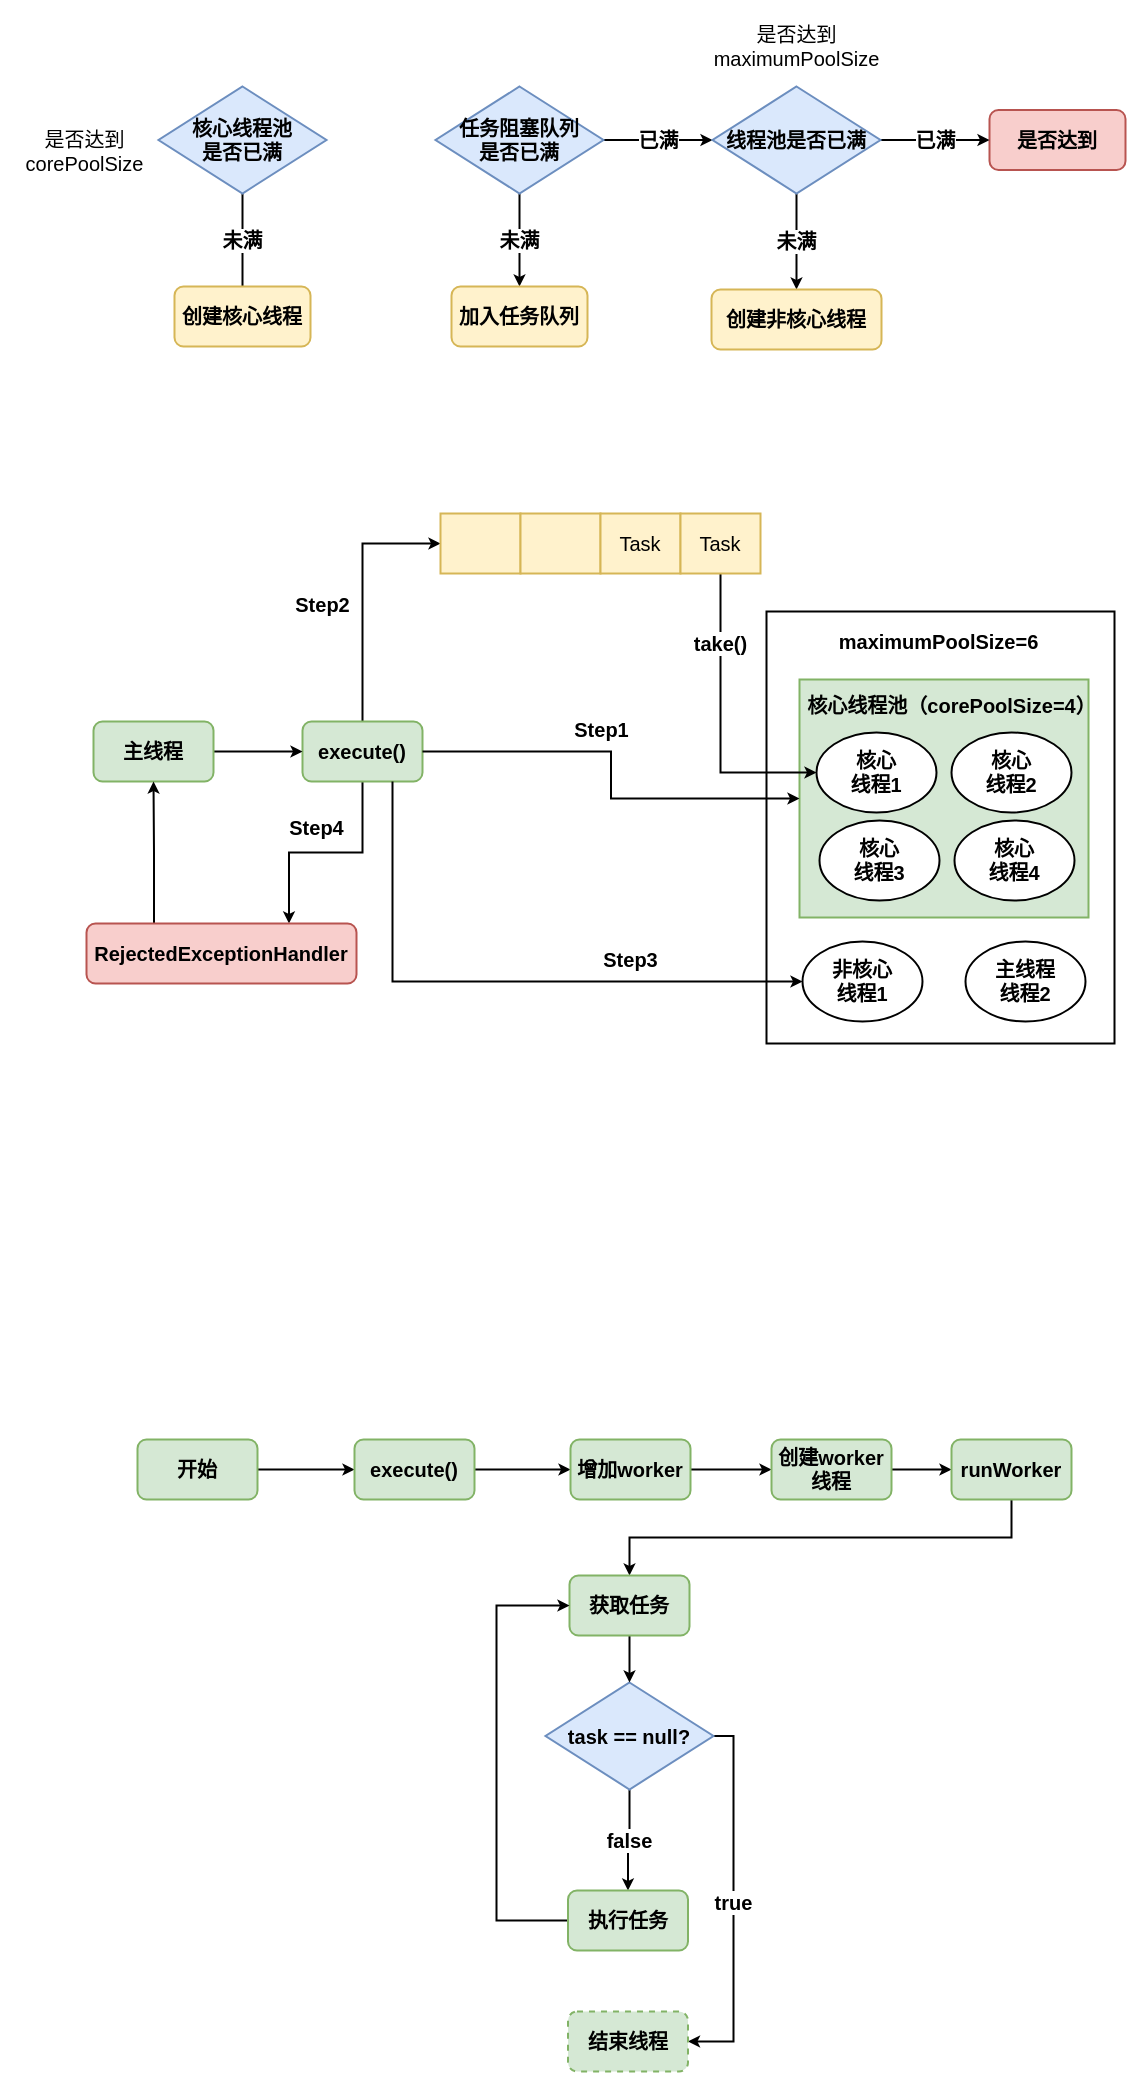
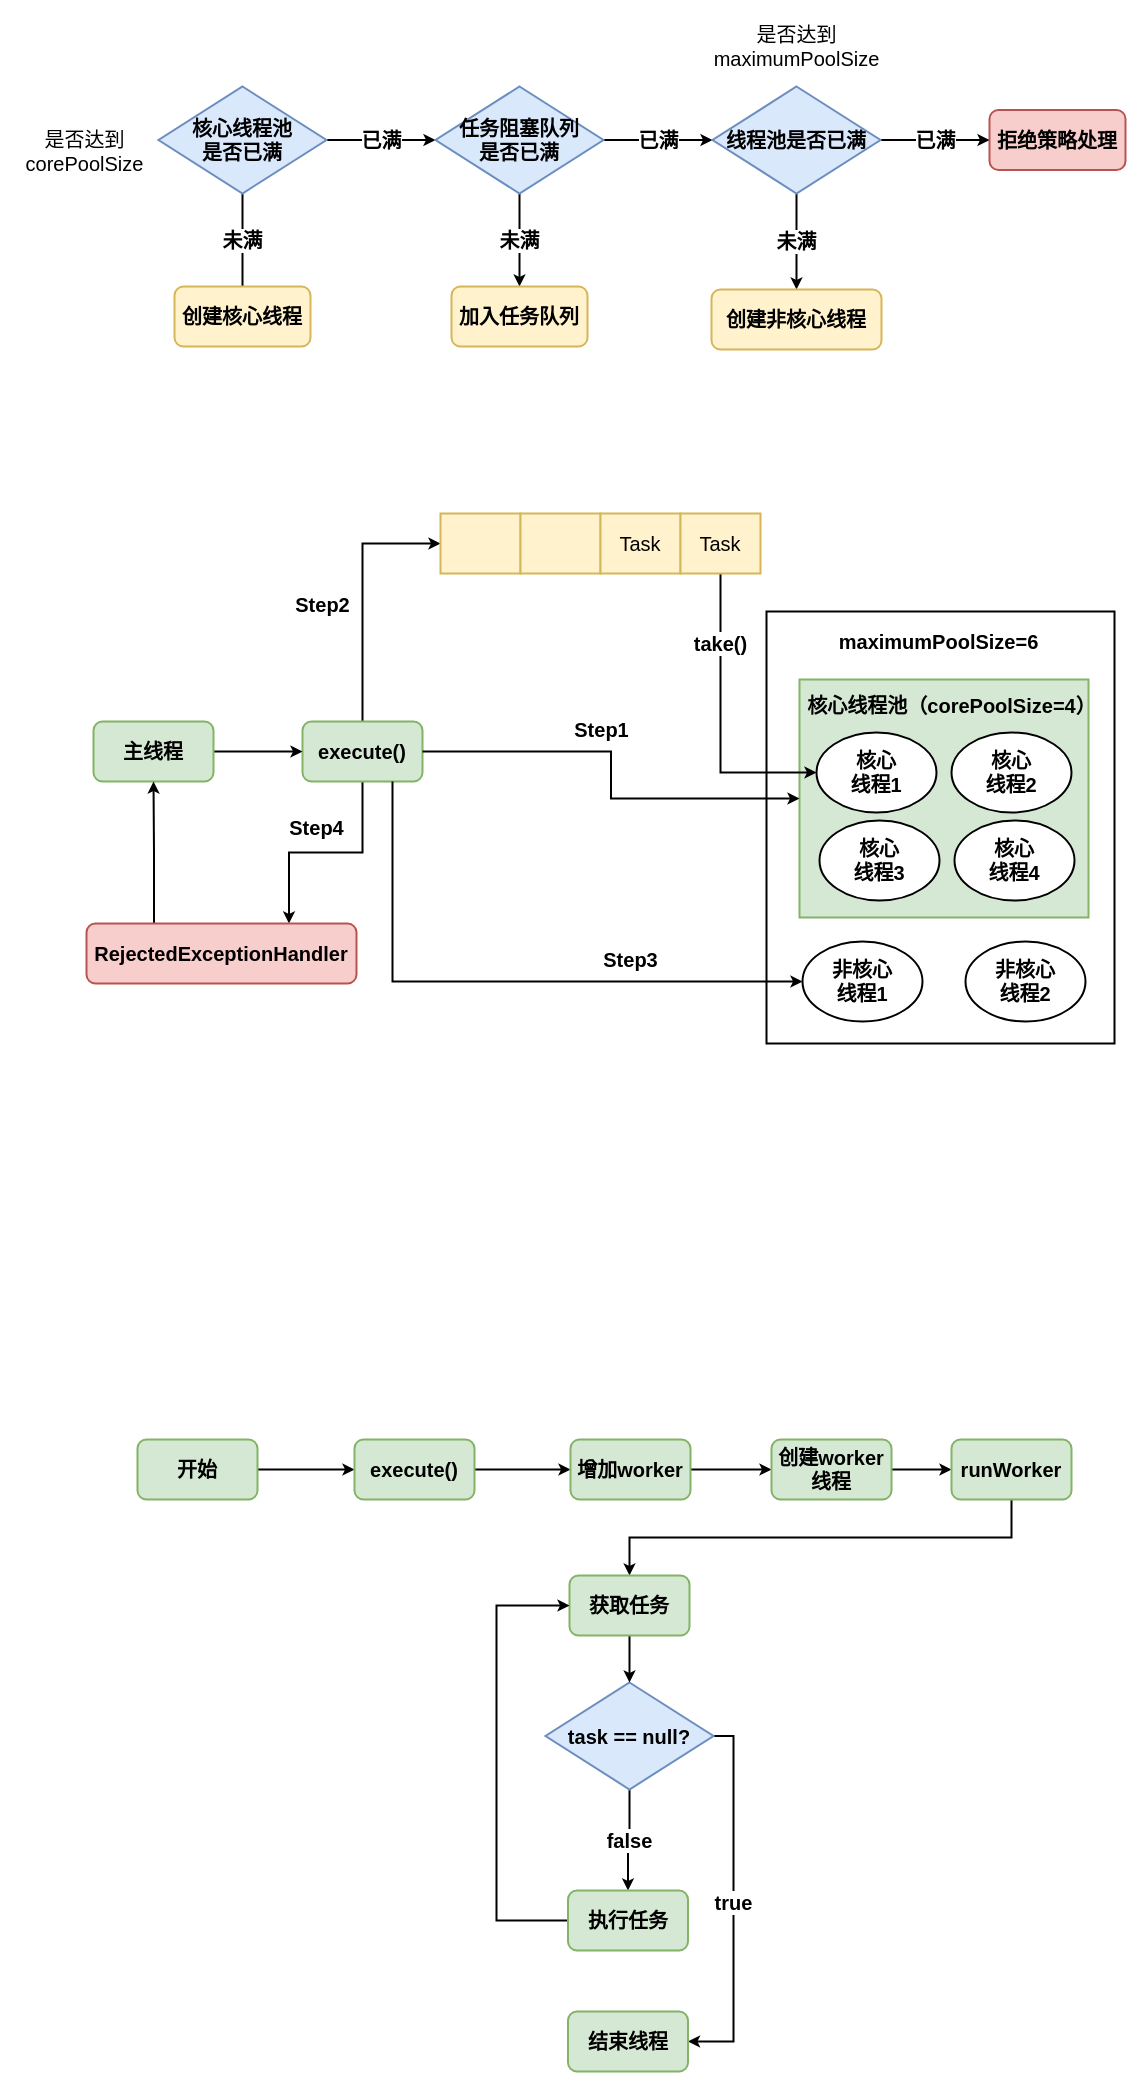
edge "核心线程池 是否已满" -> "任务阻塞队列 是否已满": added, label "已满"
node "是否达到": label "是否达到" -> "拒绝策略处理"
node "主线程 线程2": label "主线程 线程2" -> "非核心 线程2"
node "结束线程": style dashed -> solid
